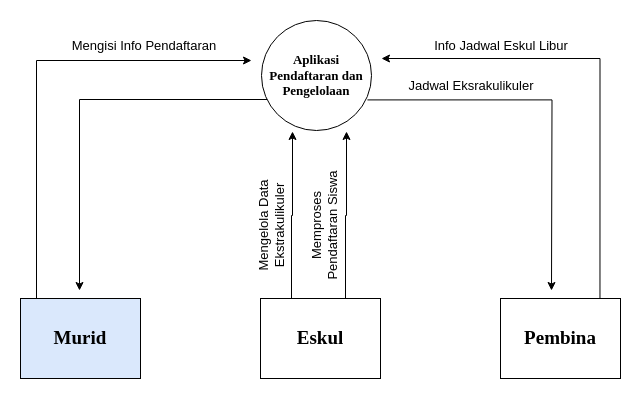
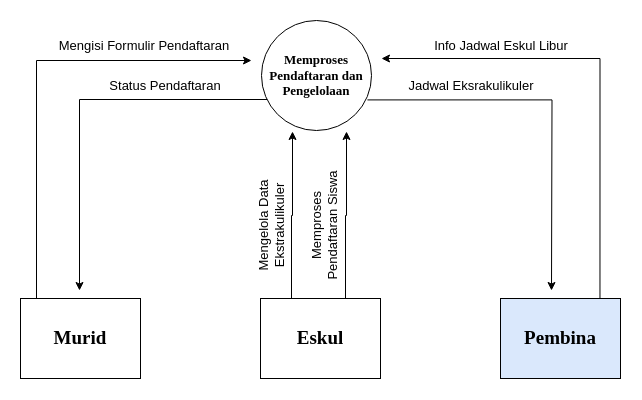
node "Mengisi Info Pendaftaran": label "Mengisi Info Pendaftaran" -> "Mengisi Formulir Pendaftaran"
node "Aplikasi Pendaftaran dan Pengelolaan": label "Aplikasi Pendaftaran dan Pengelolaan" -> "Memproses Pendaftaran dan Pengelolaan"
node "Status Pendaftaran": added
node "Murid": fillcolor #dae8fc -> #ffffff
node "Pembina": fillcolor #ffffff -> #dae8fc
